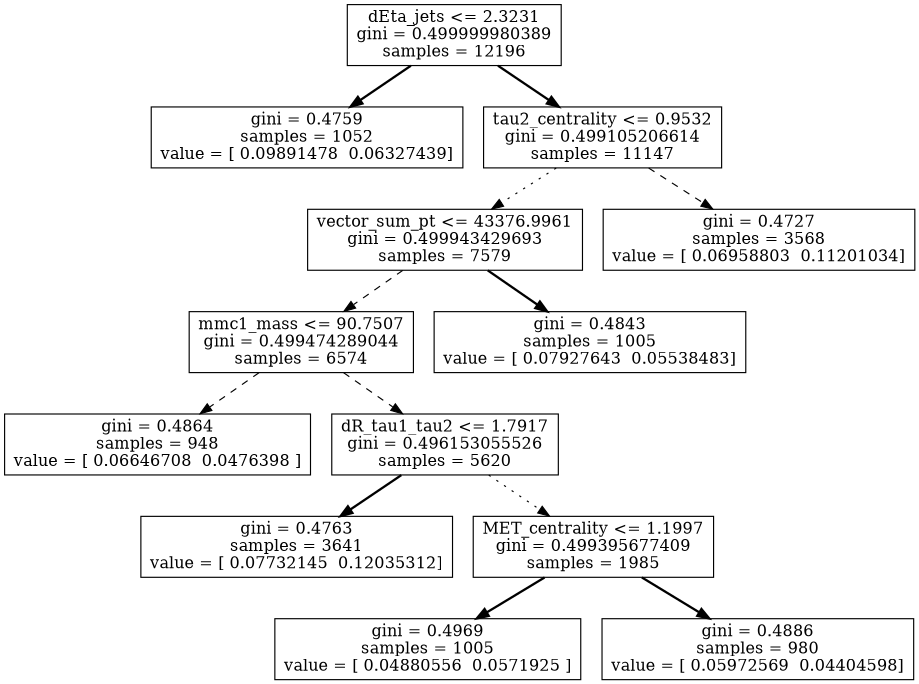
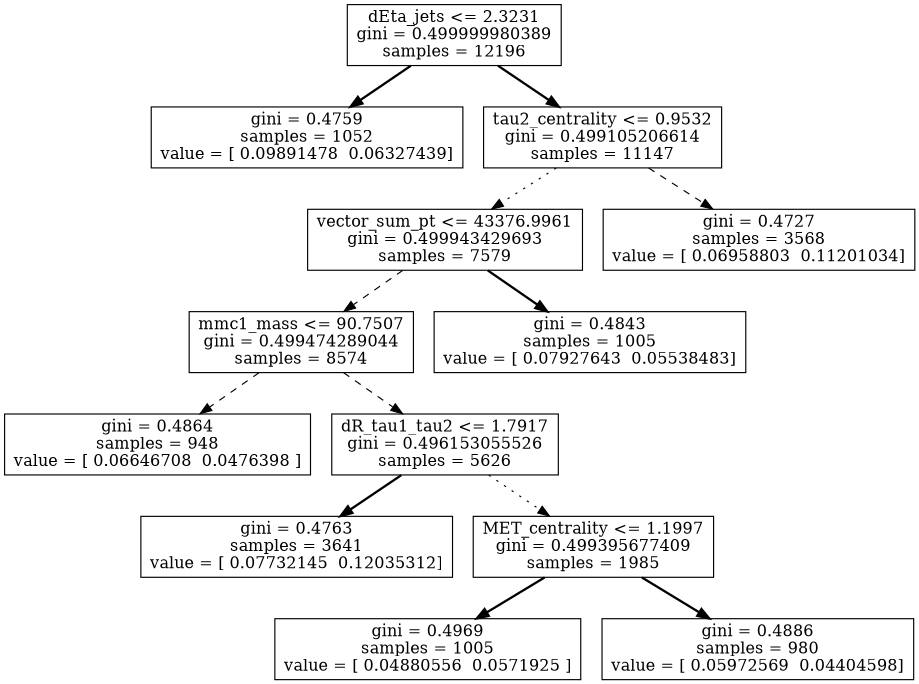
node "mmc1_mass <= 90.7507 gini = 0.499474289044 samples = 6574": label "mmc1_mass <= 90.7507 gini = 0.499474289044 samples = 6574" -> "mmc1_mass <= 90.7507 gini = 0.499474289044 samples = 8574"
node "dR_tau1_tau2 <= 1.7917 gini = 0.496153055526 samples = 5620": label "dR_tau1_tau2 <= 1.7917 gini = 0.496153055526 samples = 5620" -> "dR_tau1_tau2 <= 1.7917 gini = 0.496153055526 samples = 5626"
